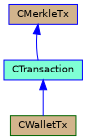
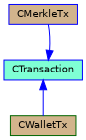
edge "CTransaction" -> "CMerkleTx": reversed
